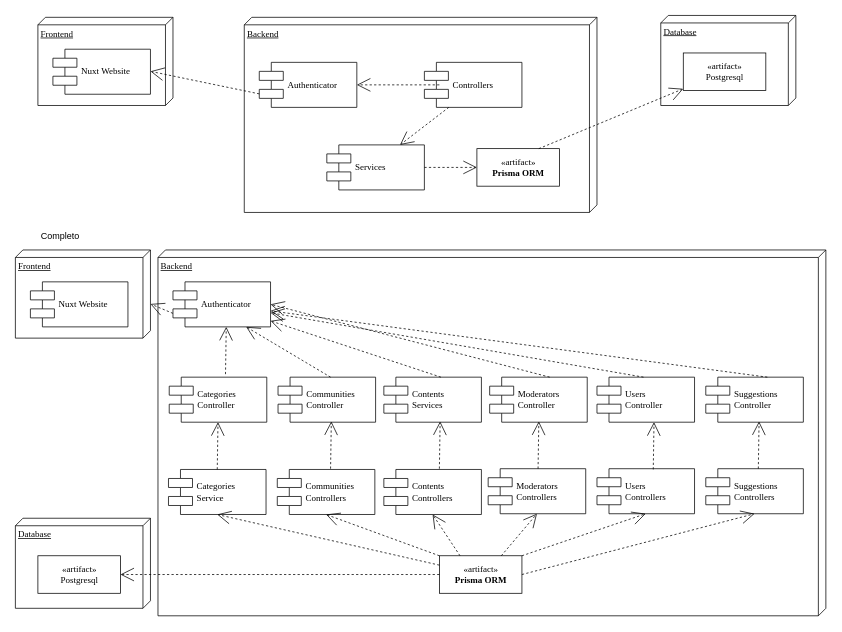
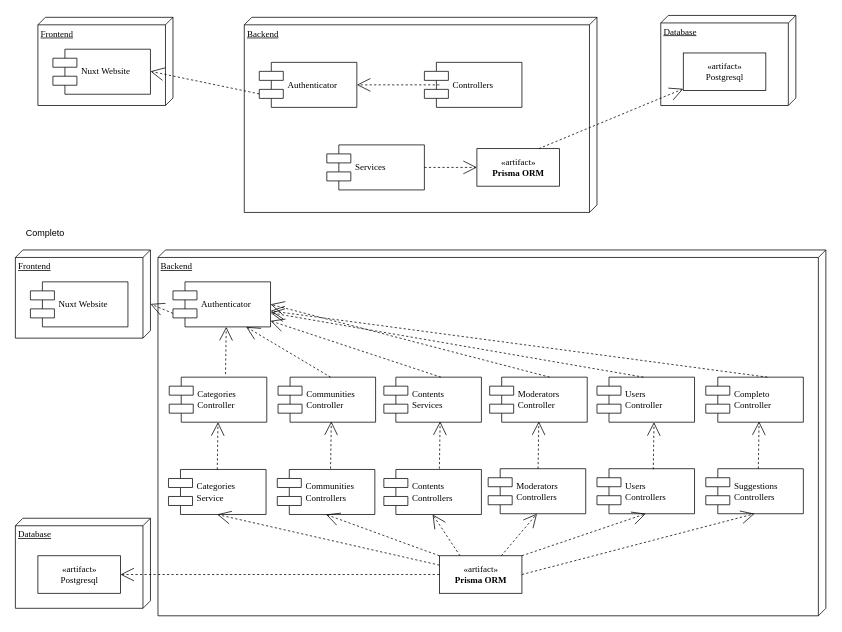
edge "Controllers" -> "Services": removed
node "Completo": moved (60, 237) -> (45, 233)
node "Suggestions Controller": label "Suggestions Controller" -> "Completo Controller"
